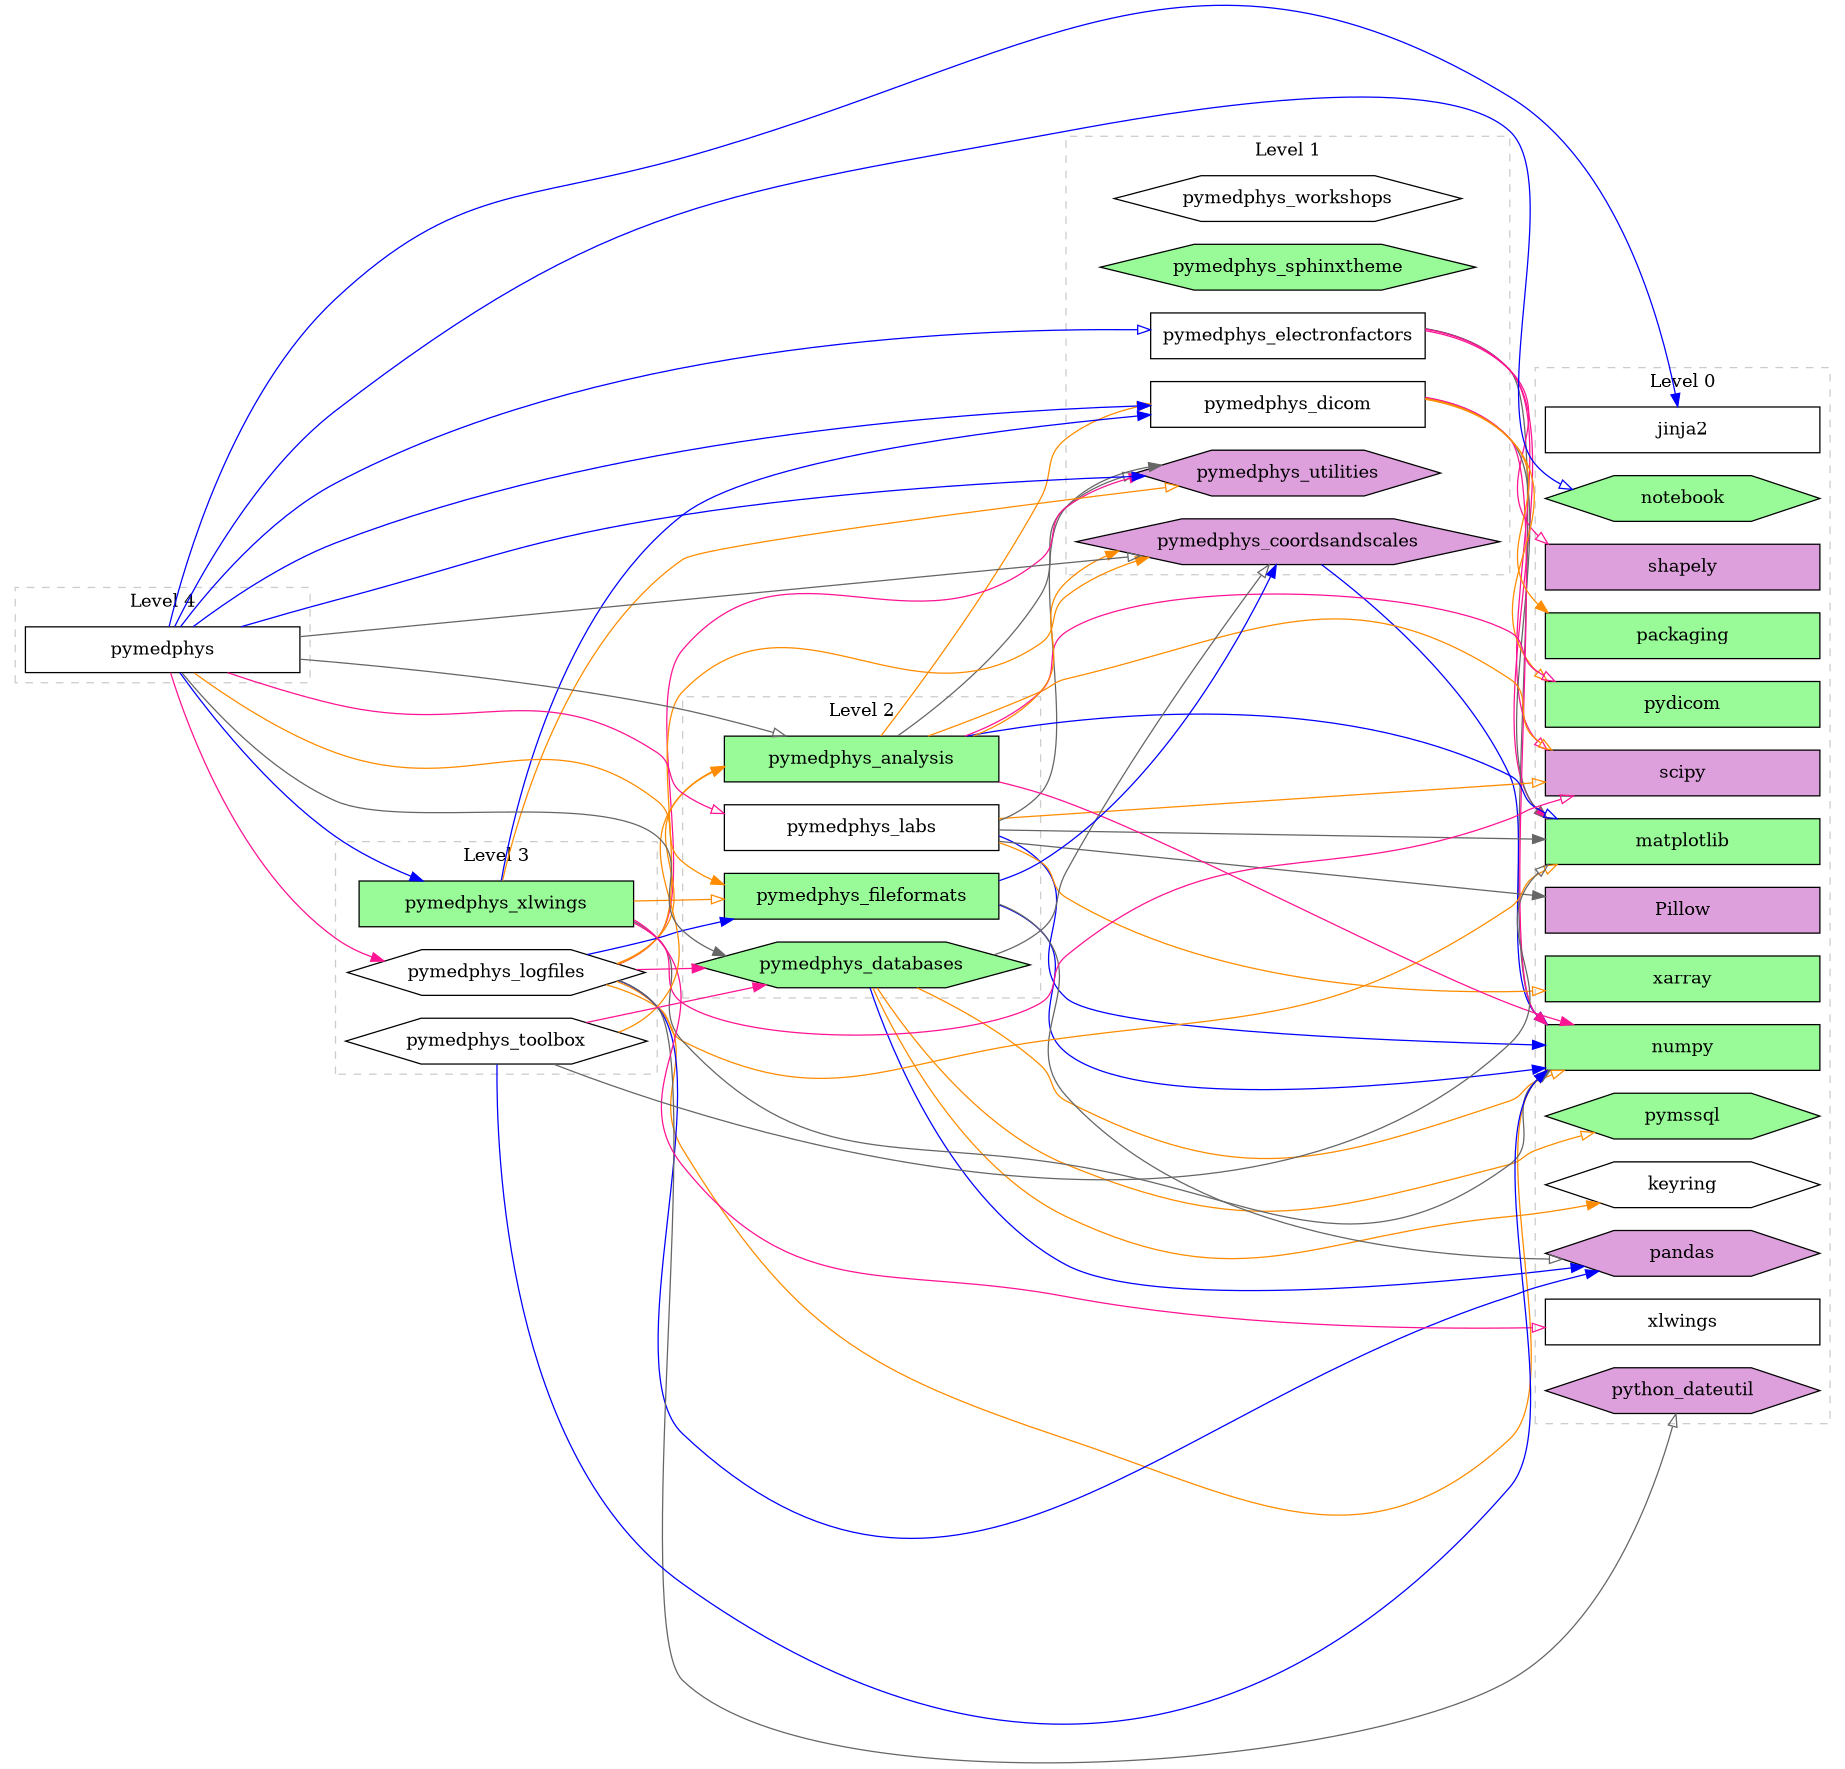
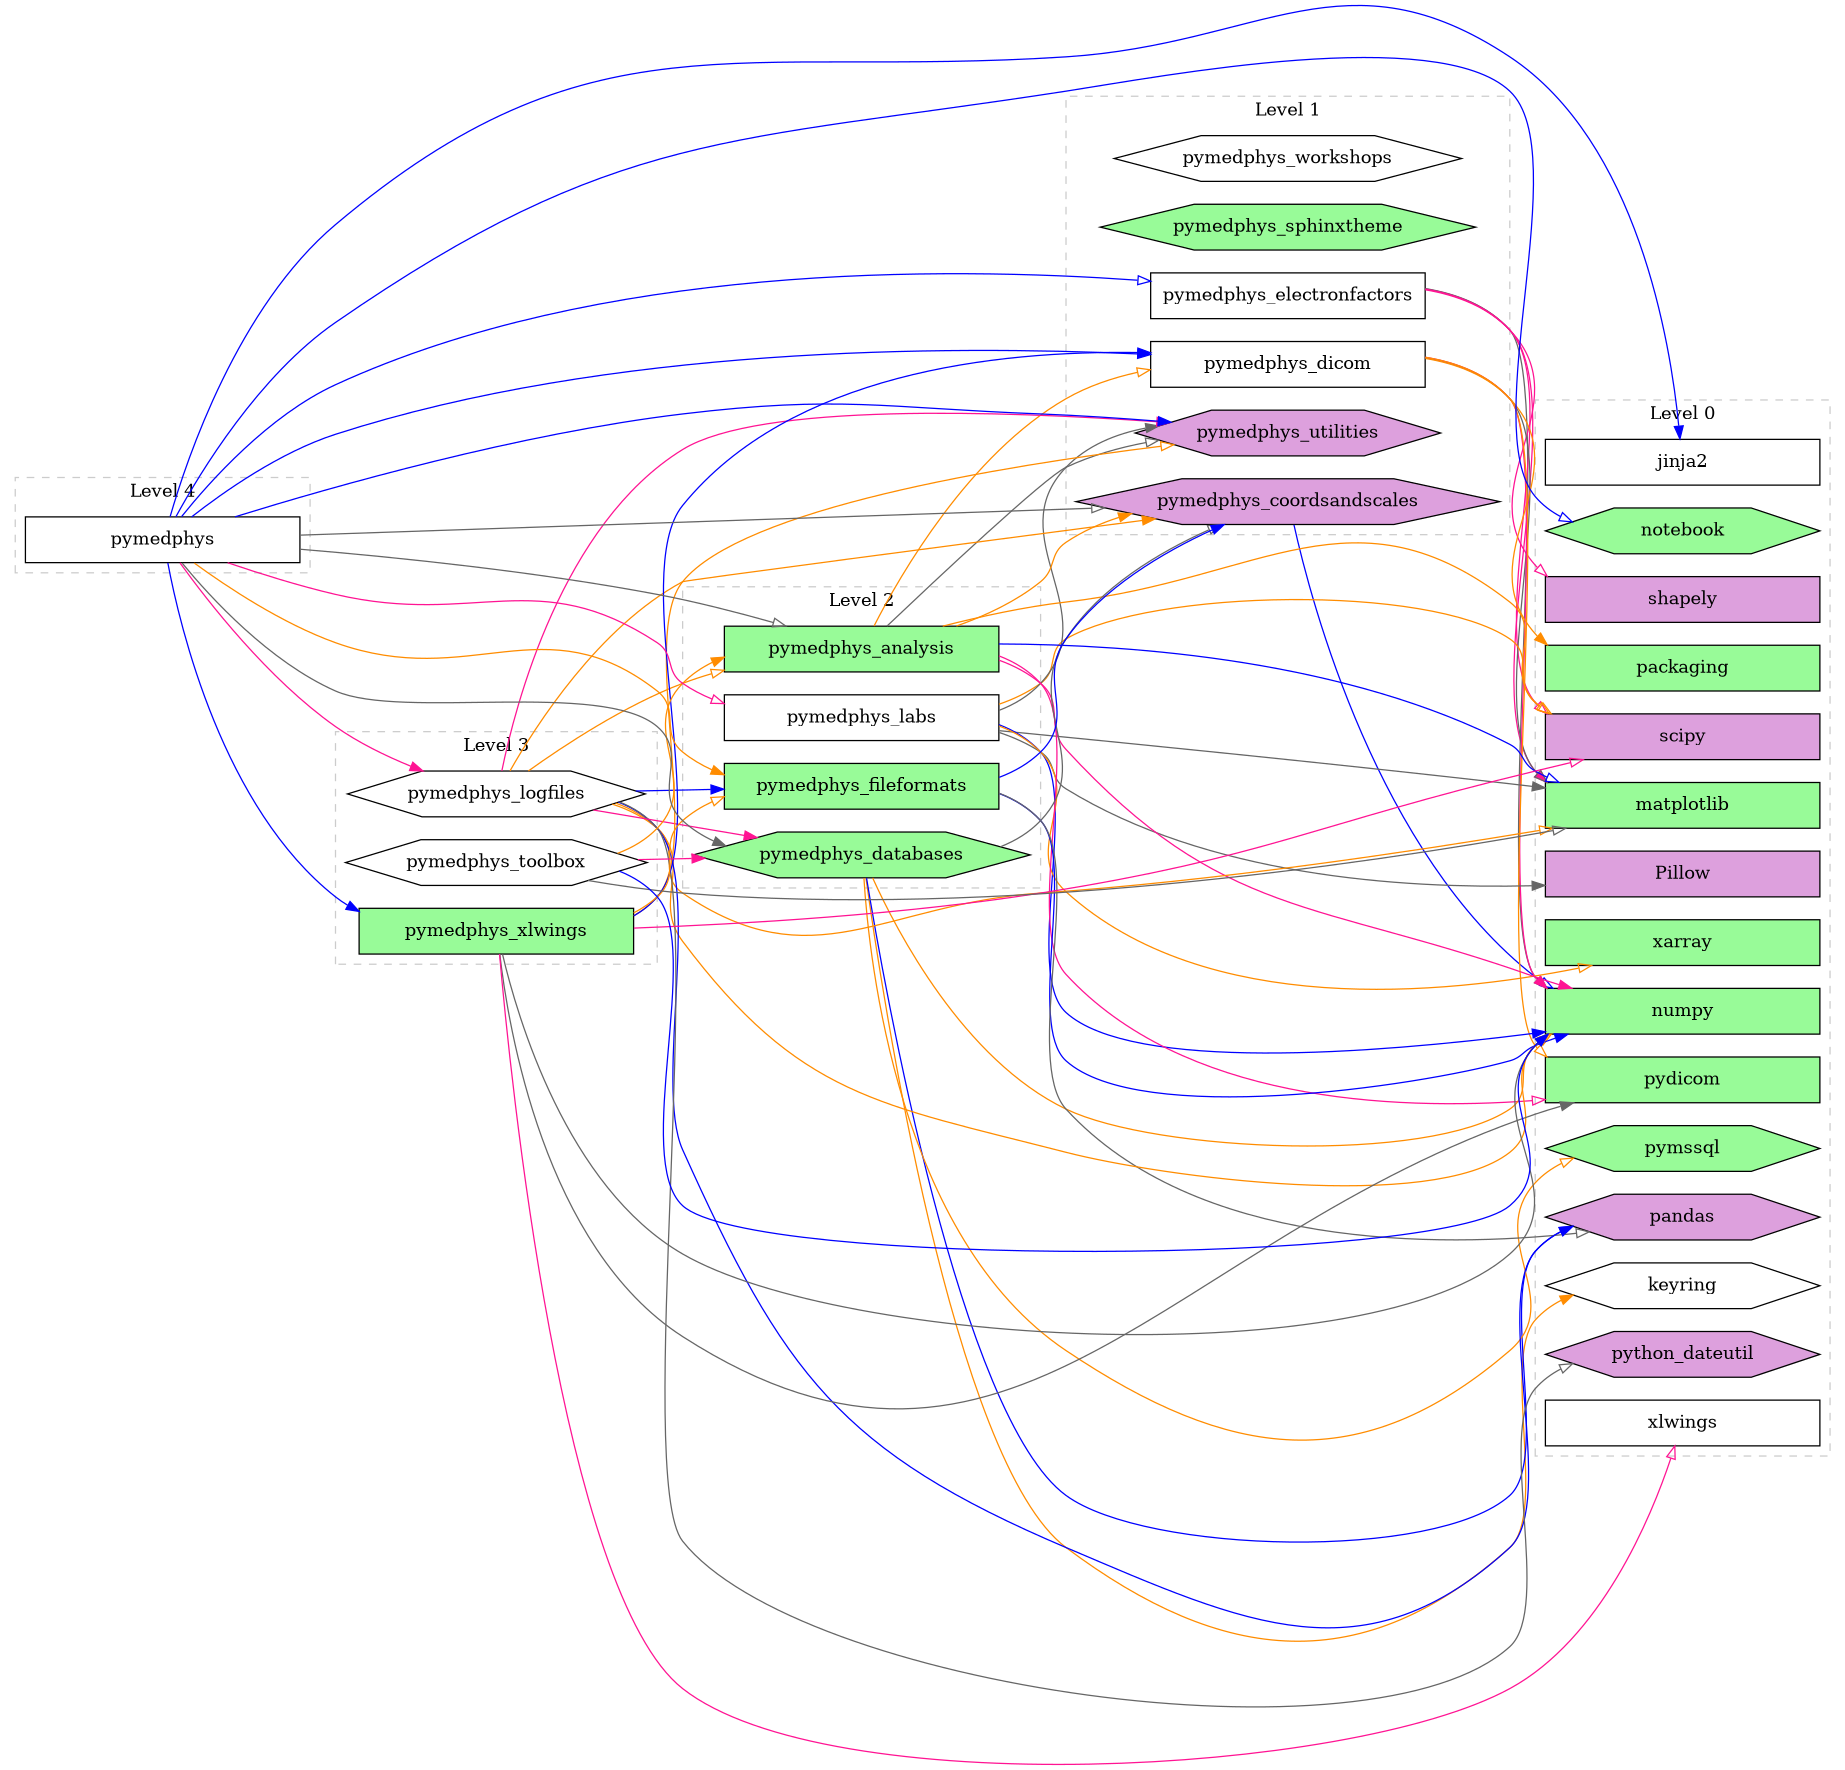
edge "pymedphys_xlwings" -> "pydicom": added
